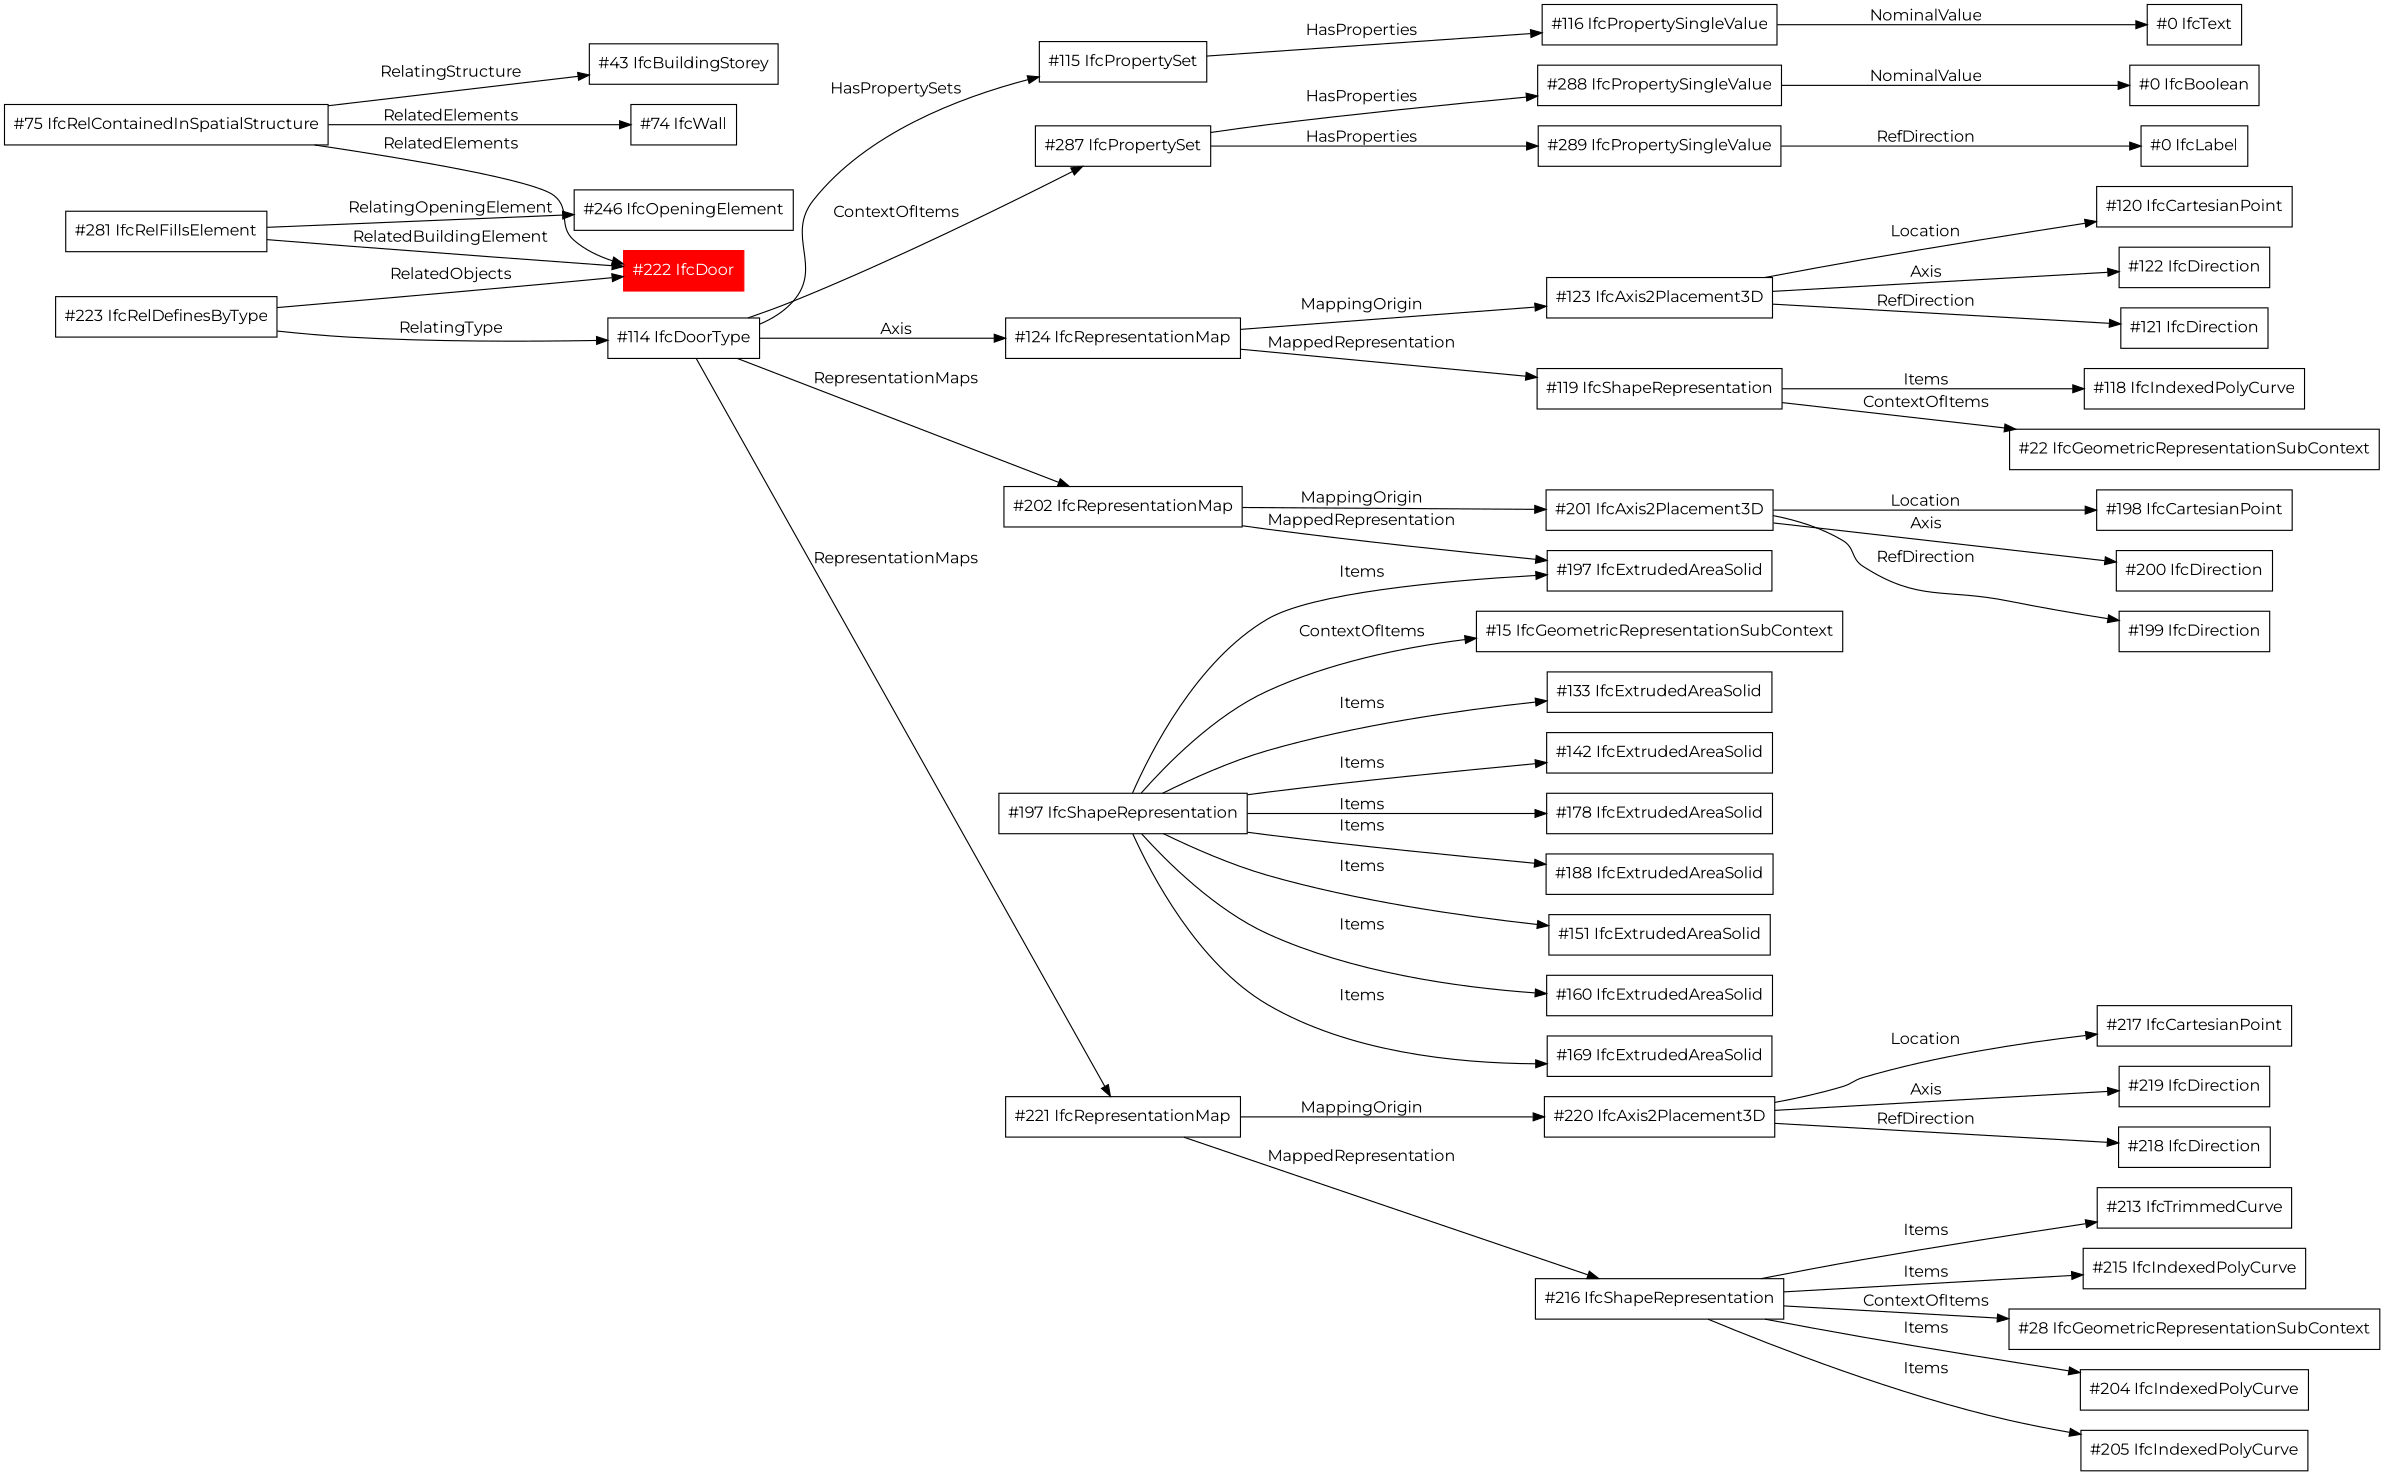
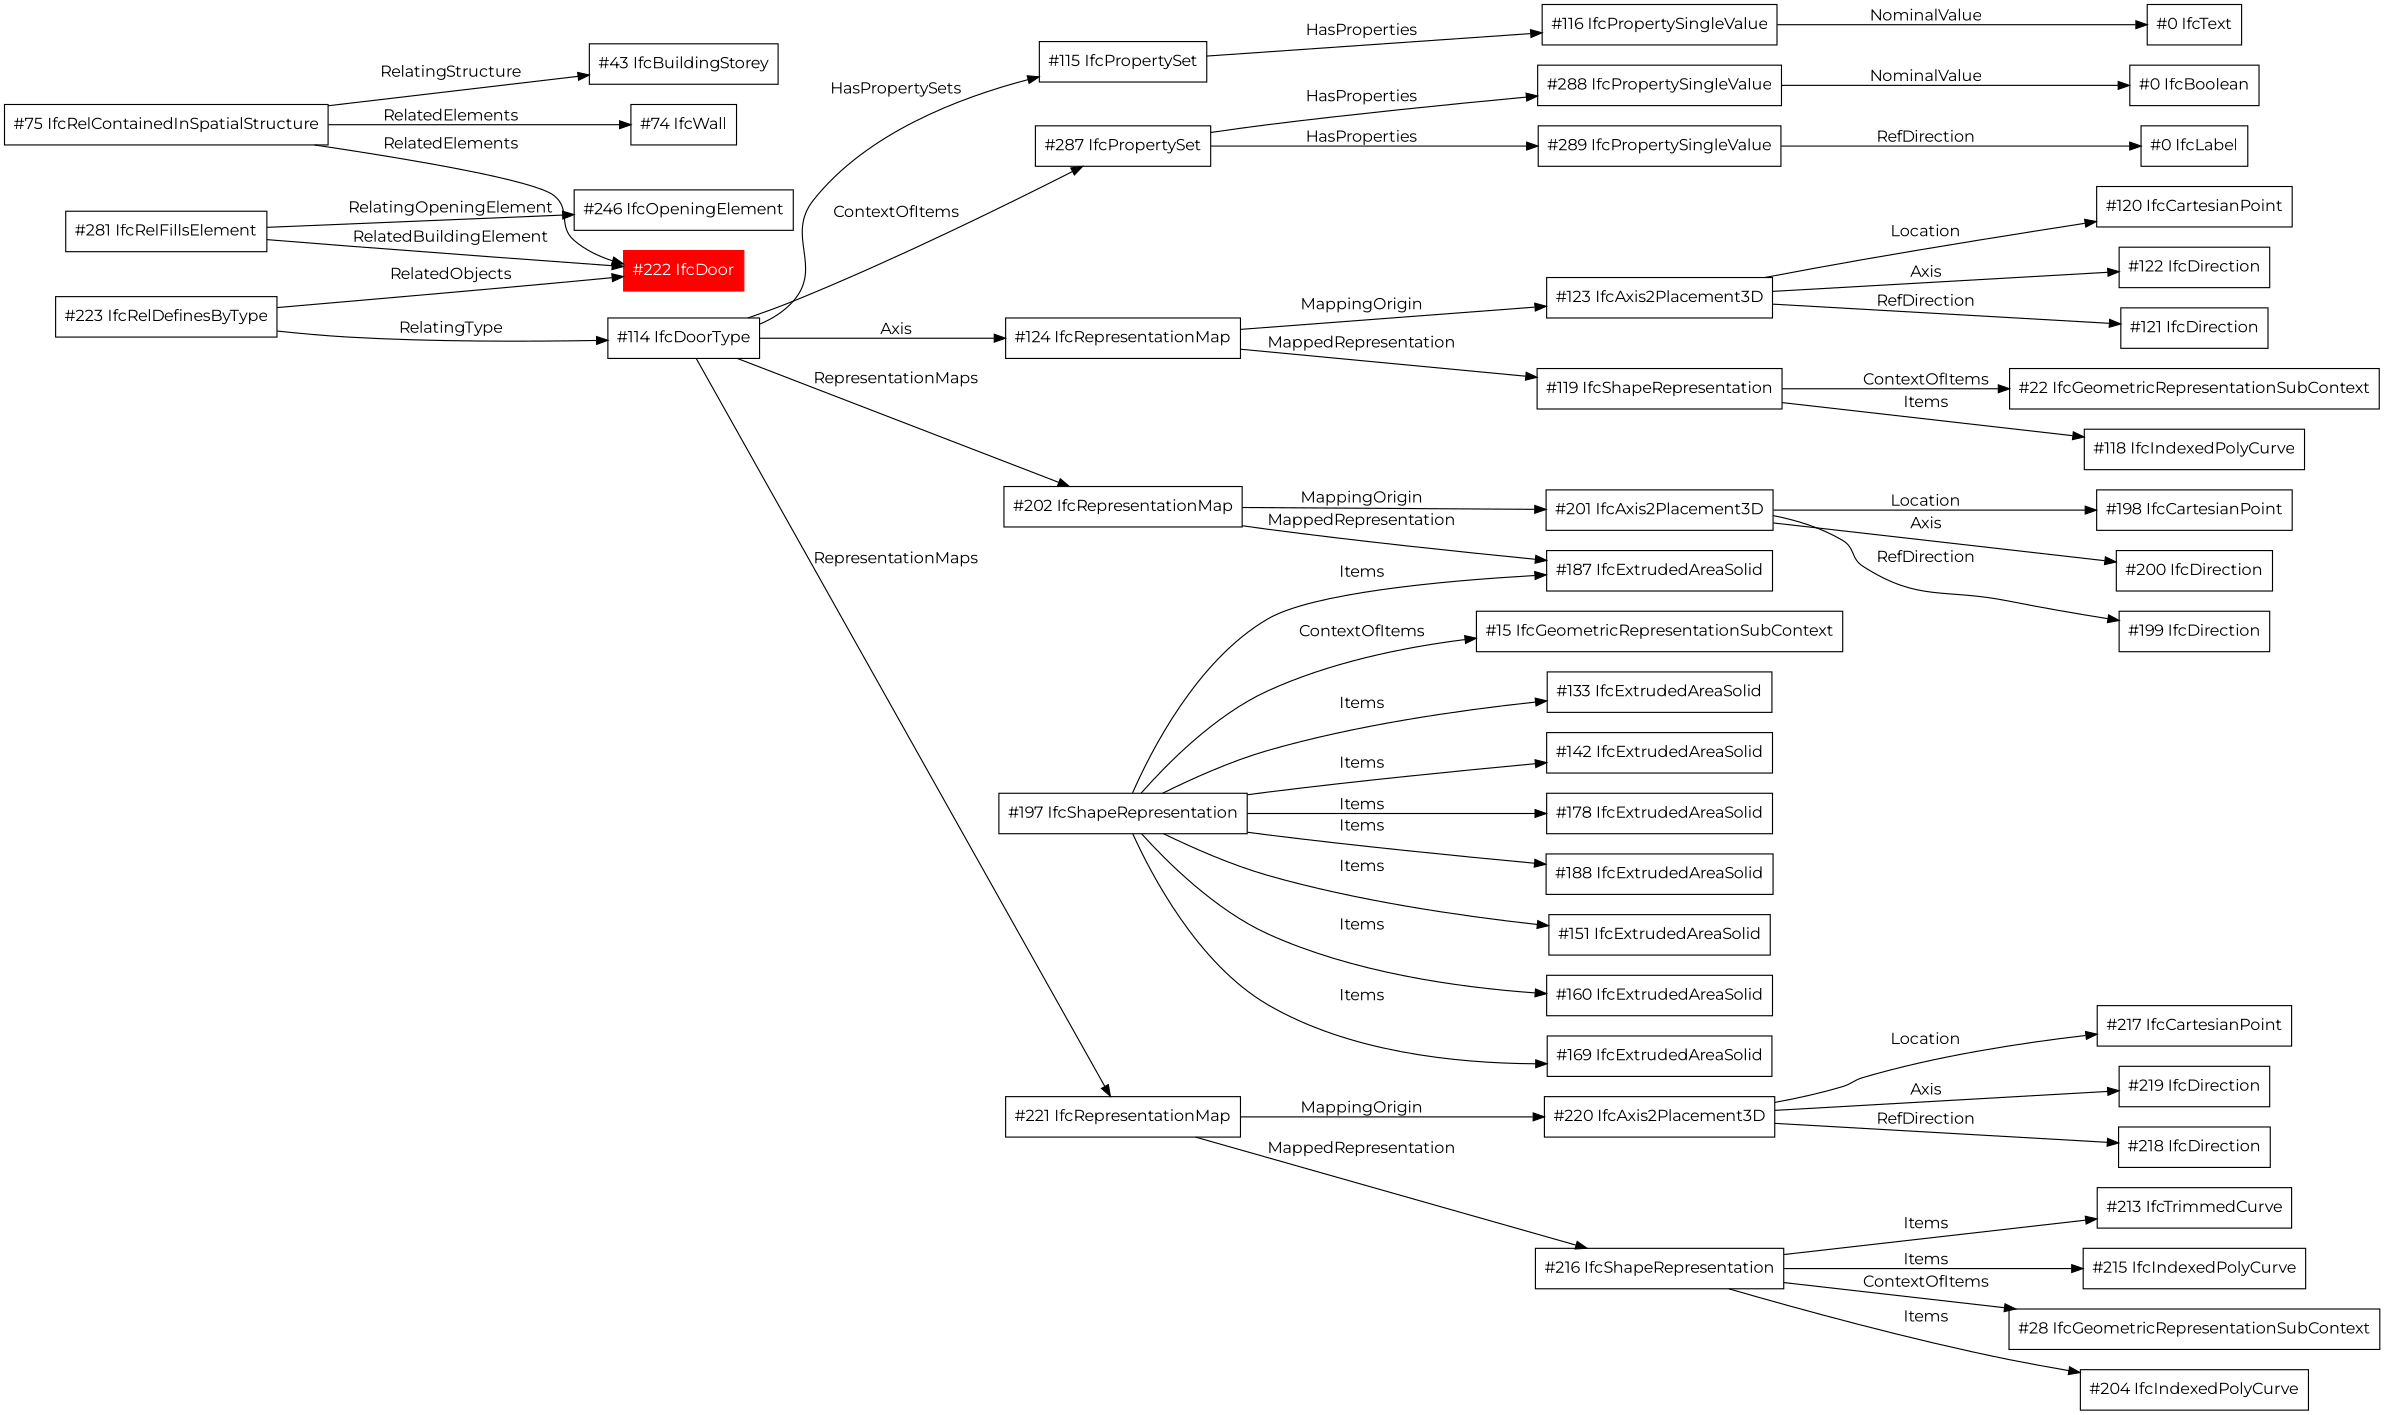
node "#197 IfcExtrudedAreaSolid": label "#197 IfcExtrudedAreaSolid" -> "#187 IfcExtrudedAreaSolid"
node "#205 IfcIndexedPolyCurve": removed
